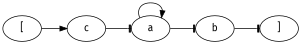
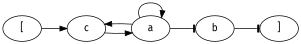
edge "a" -> "c": added
edge "c" -> "a": arrowhead tee -> normal
